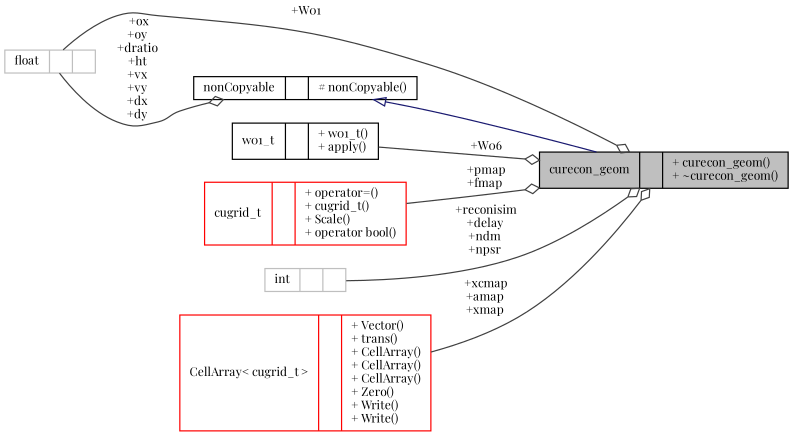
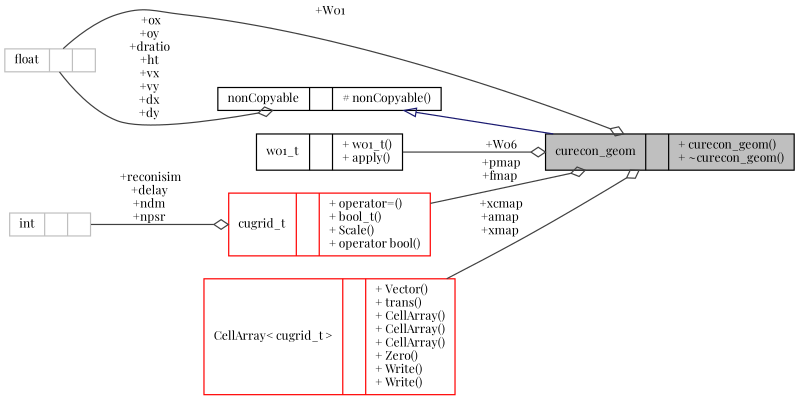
node "cugrid_t": text "+ cugrid_t()" -> "+ bool_t()"
edge "int" -> "curecon_geom": now "int" -> "cugrid_t"
